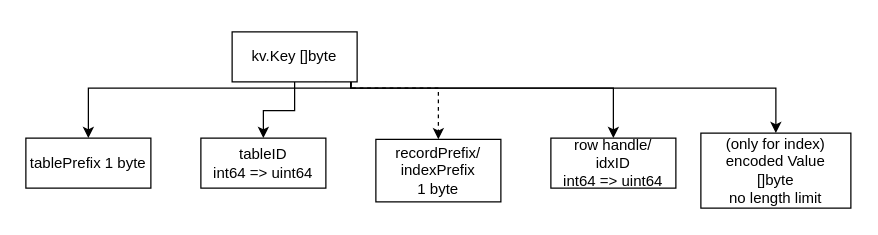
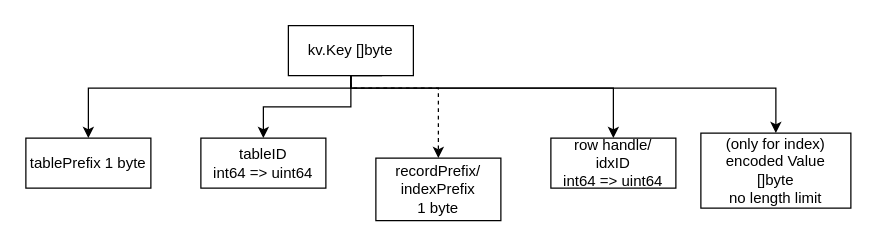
node "kv.Key []byte": moved (294, 57) -> (351, 51)
node "recordPrefix/ indexPrefix 1 byte": moved (438, 171) -> (438, 189)
